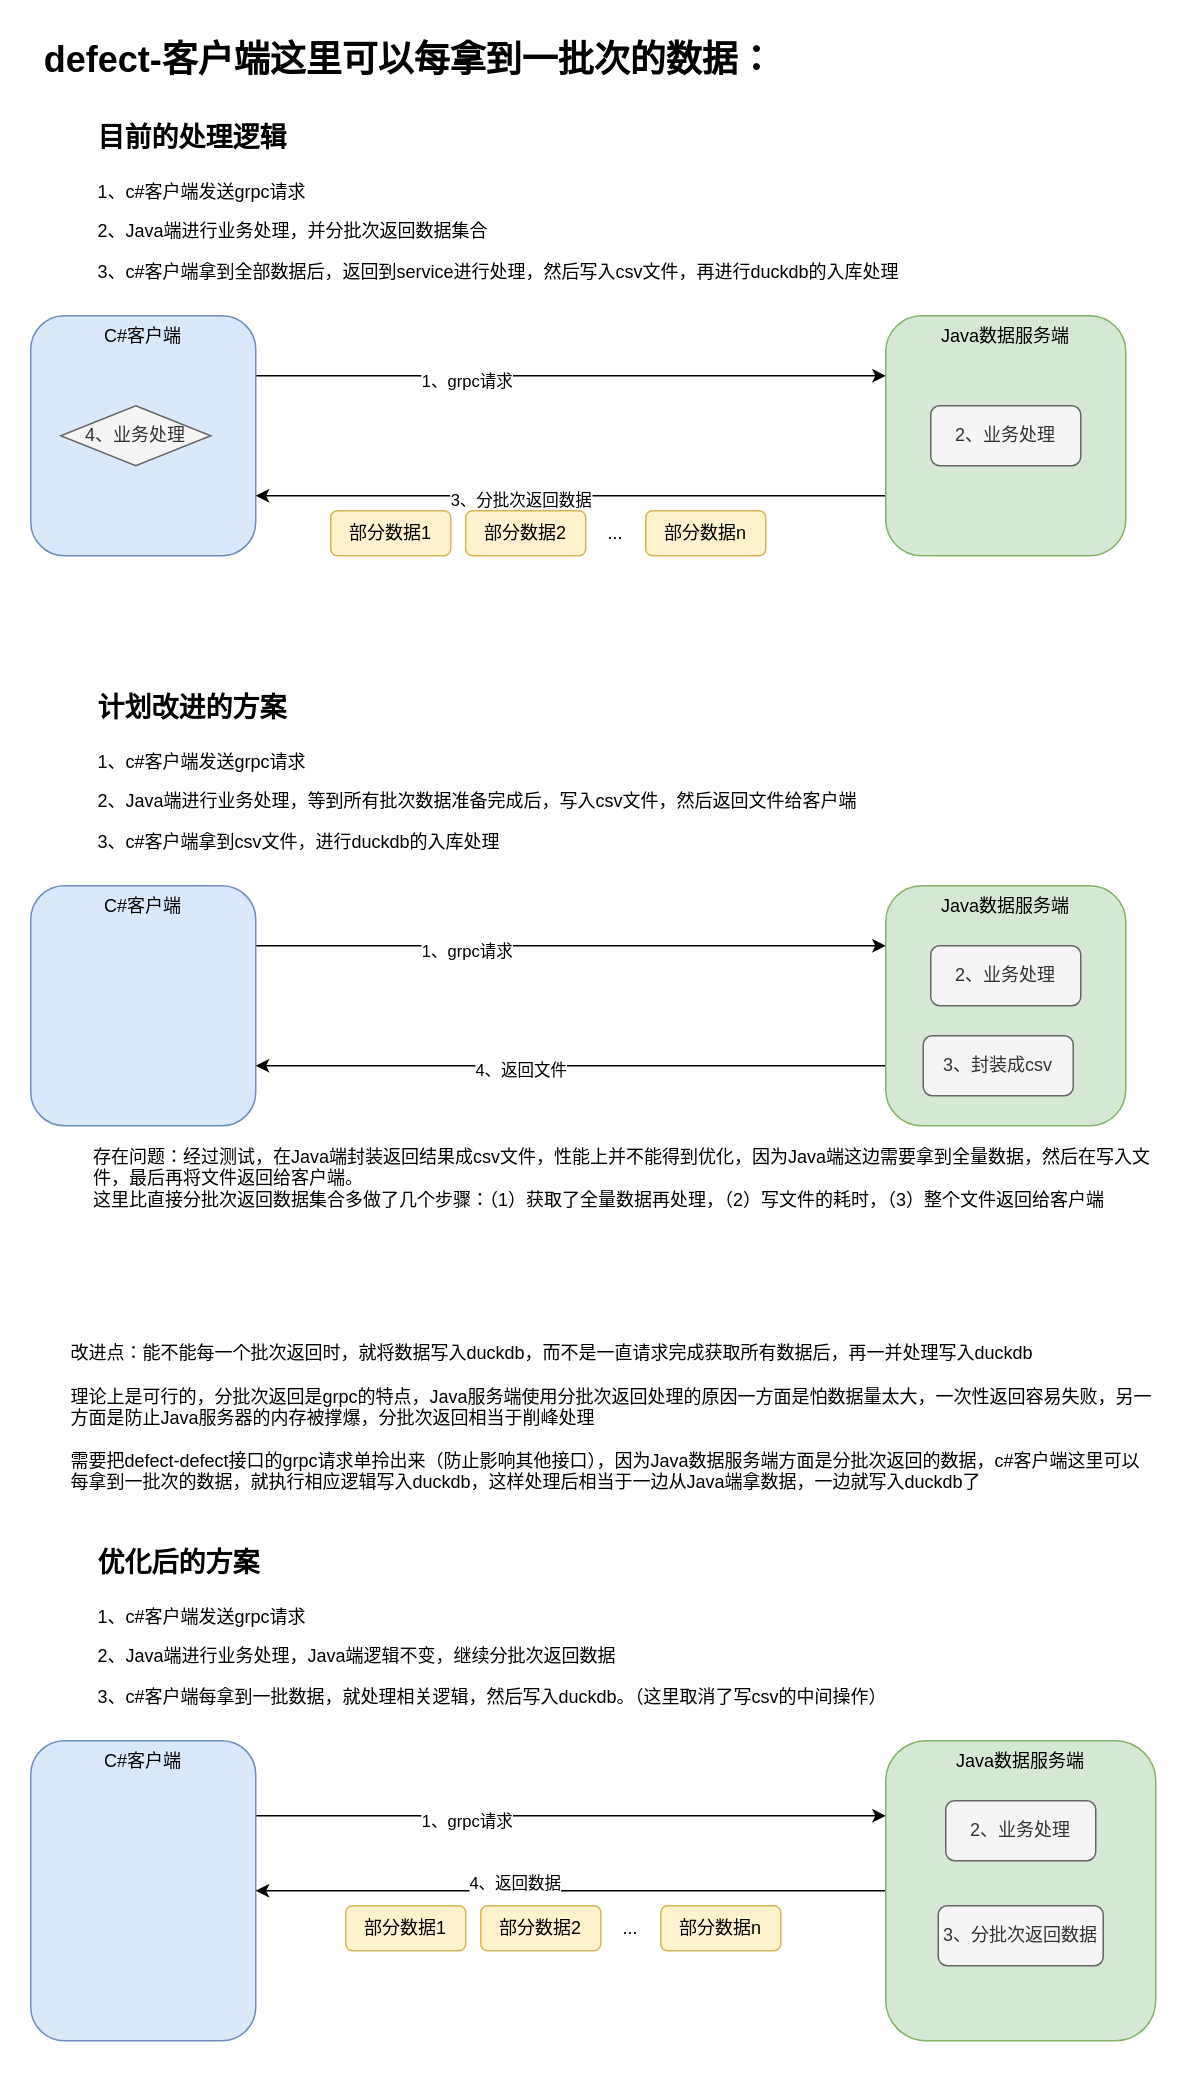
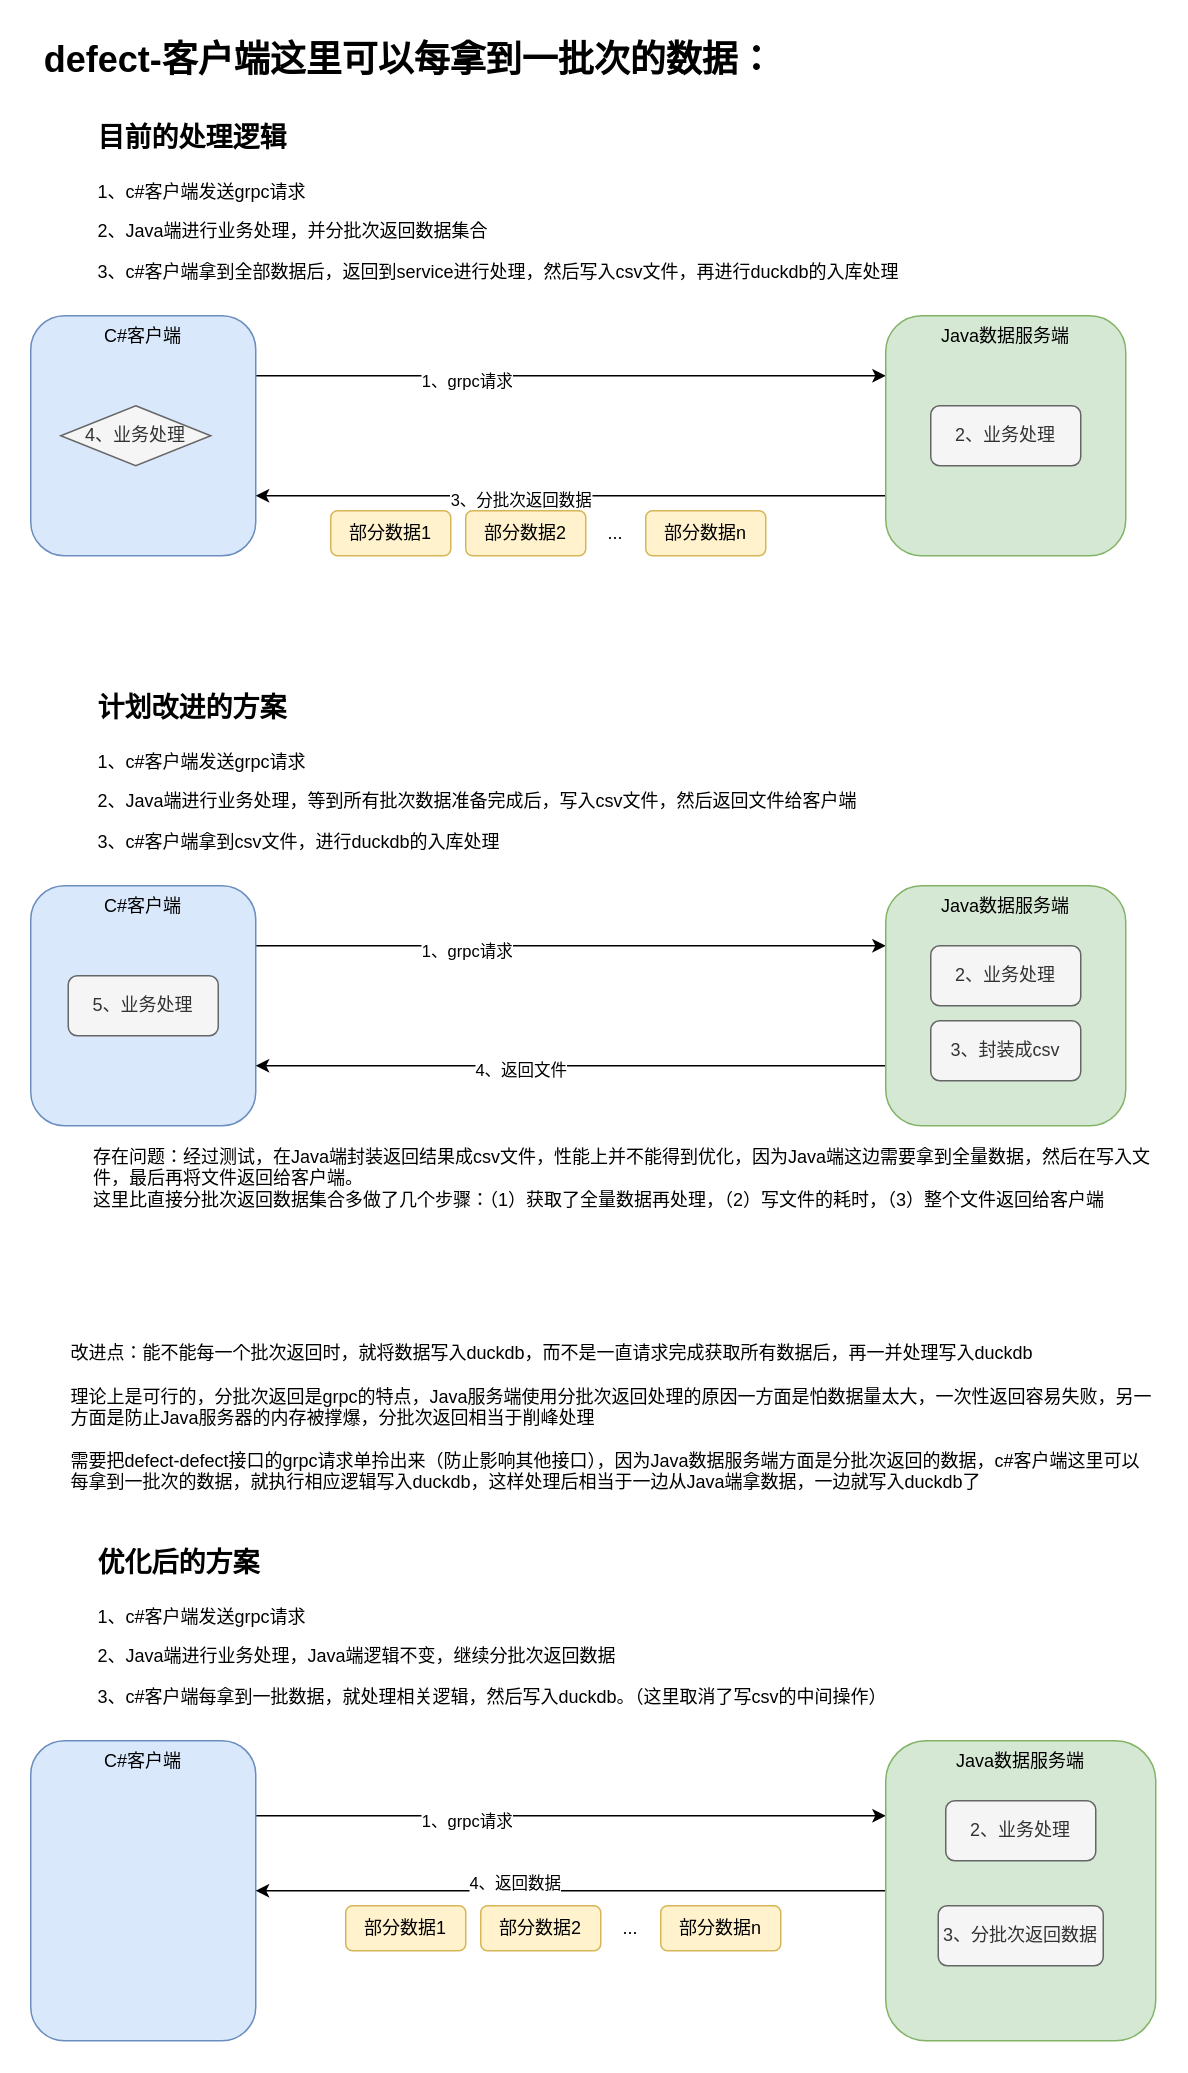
node "5、业务处理": added
node "3、封装成csv": moved (998, 1066) -> (1006, 1051)
